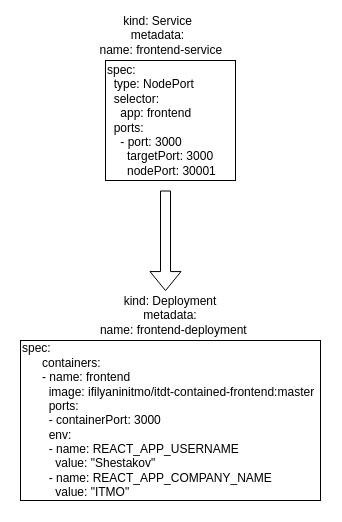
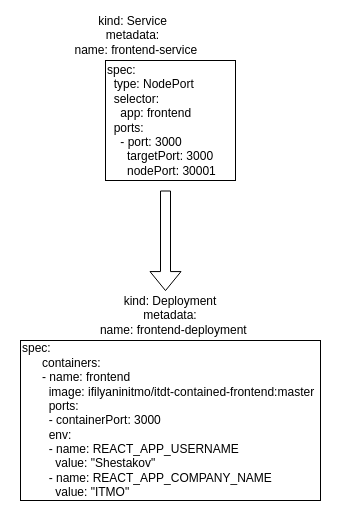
node "kind: Service metadata: name: frontend-service": moved (158, 36) -> (133, 36)
